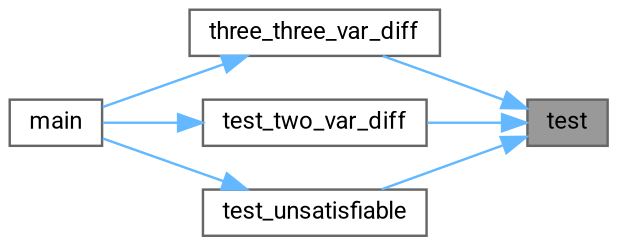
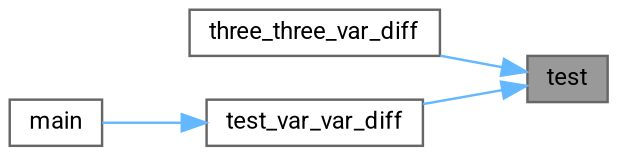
edge "main" -> "three_three_var_diff": removed
node "test_two_var_diff": label "test_two_var_diff" -> "test_var_var_diff"
node "test_unsatisfiable": removed
